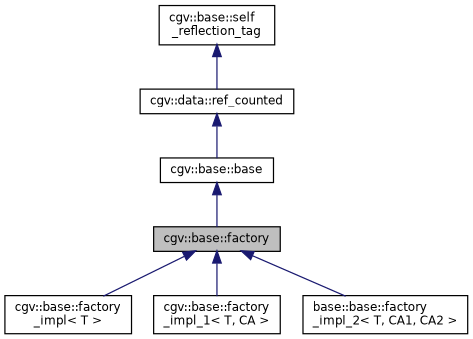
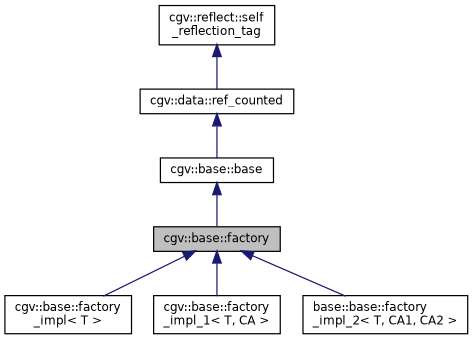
node "cgv::base::self _reflection_tag": label "cgv::base::self _reflection_tag" -> "cgv::reflect::self _reflection_tag"
